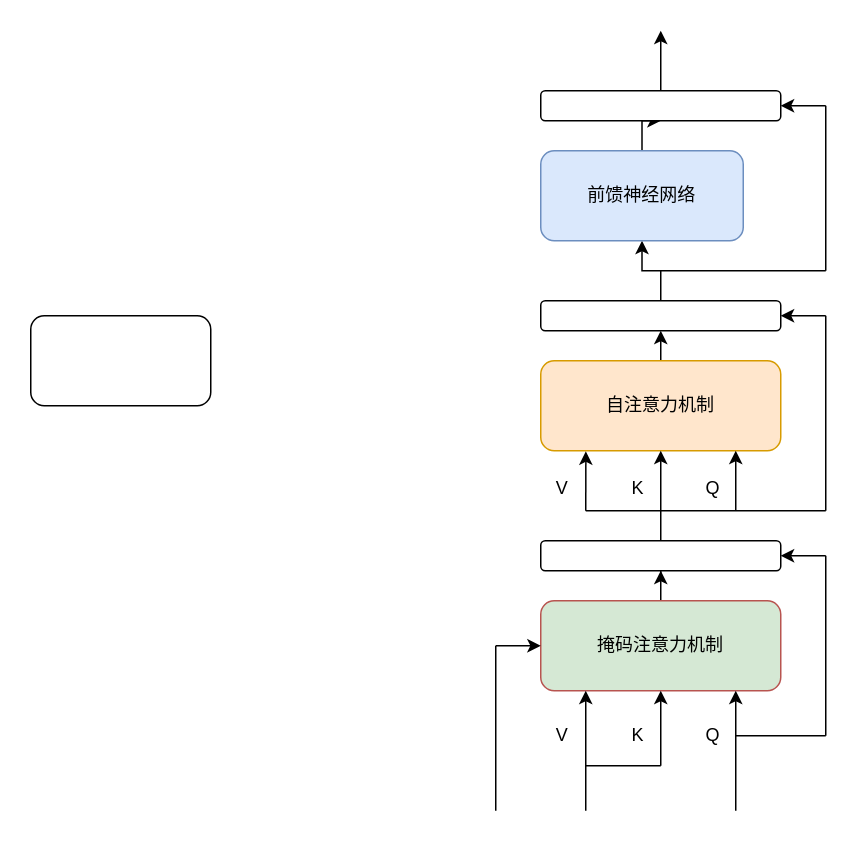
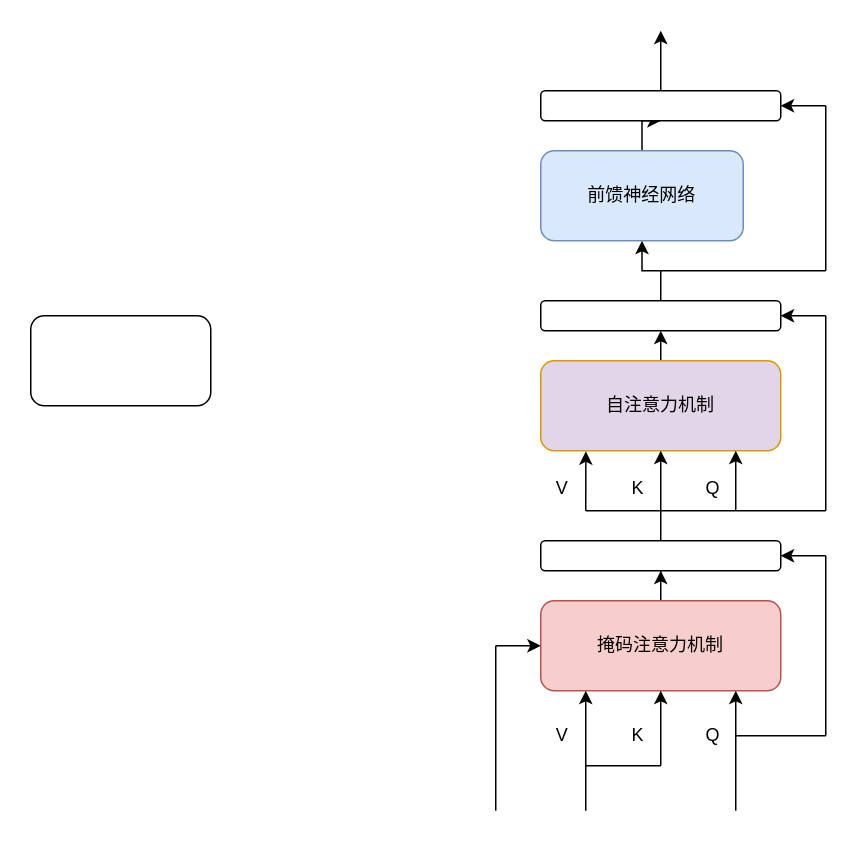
node "自注意力机制": fillcolor #ffe6cc -> #e1d5e7
node "掩码注意力机制": fillcolor #d5e8d4 -> #f8cecc
